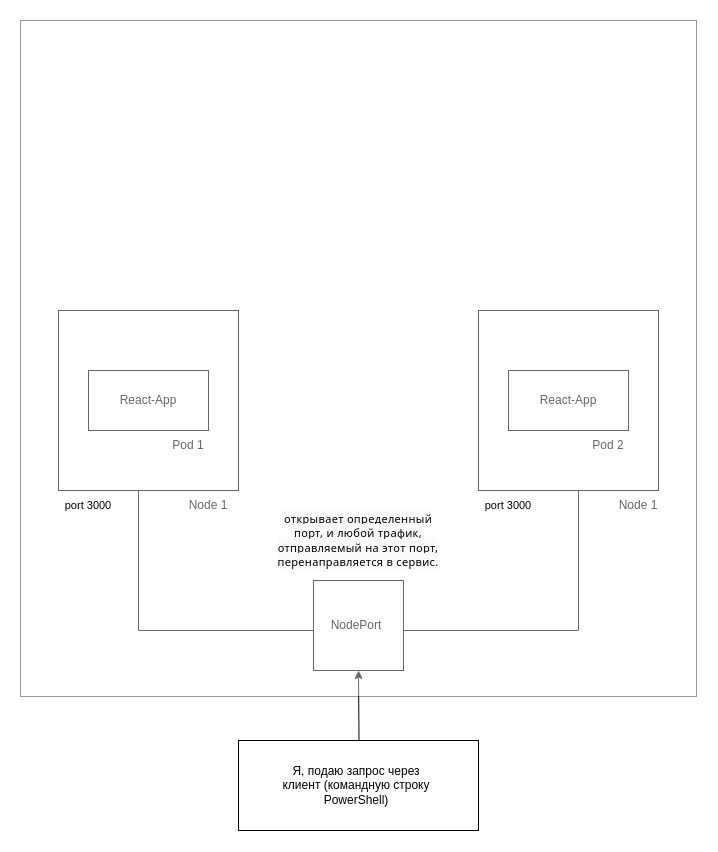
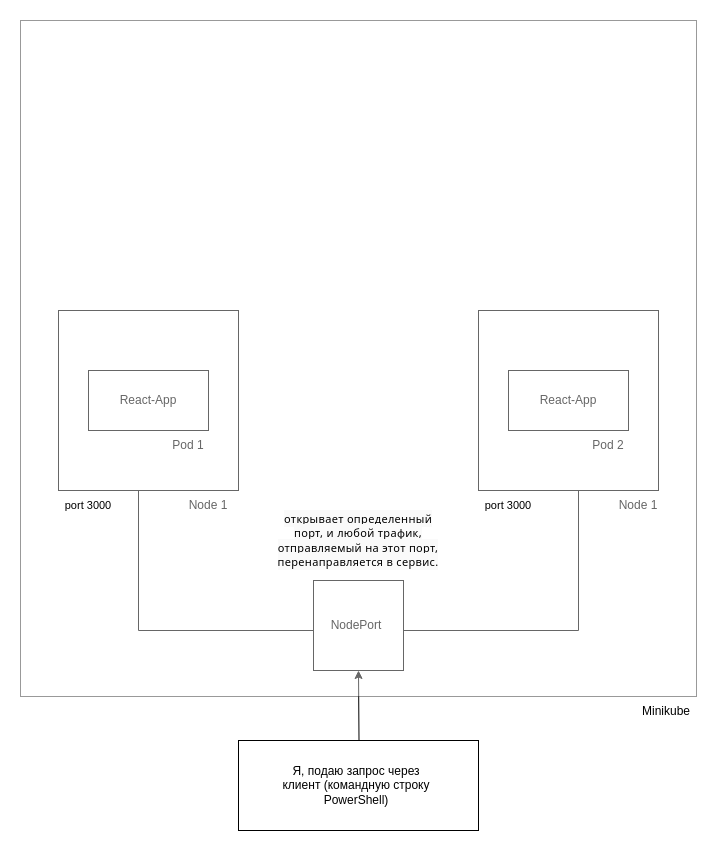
node "Minikube": added
